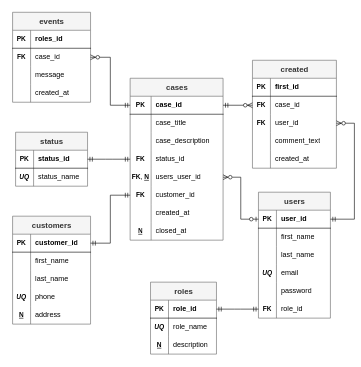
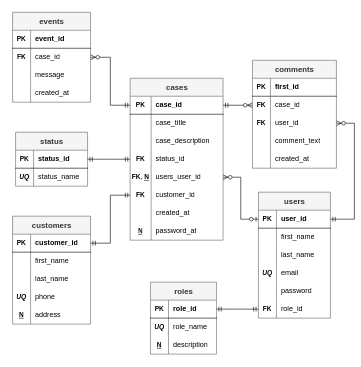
node "roles_id": label "roles_id" -> "event_id"
node "created": label "created" -> "comments"
node "closed_at": label "closed_at" -> "password_at"
